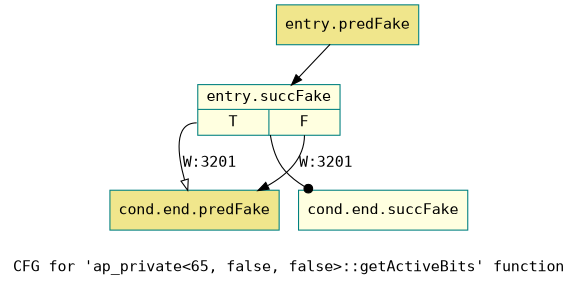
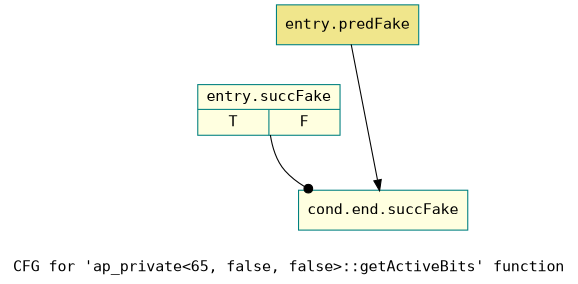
edge "entry.predFake" -> "entry.succFake": now "entry.predFake" -> "cond.end.succFake"
node "cond.end.predFake": removed
